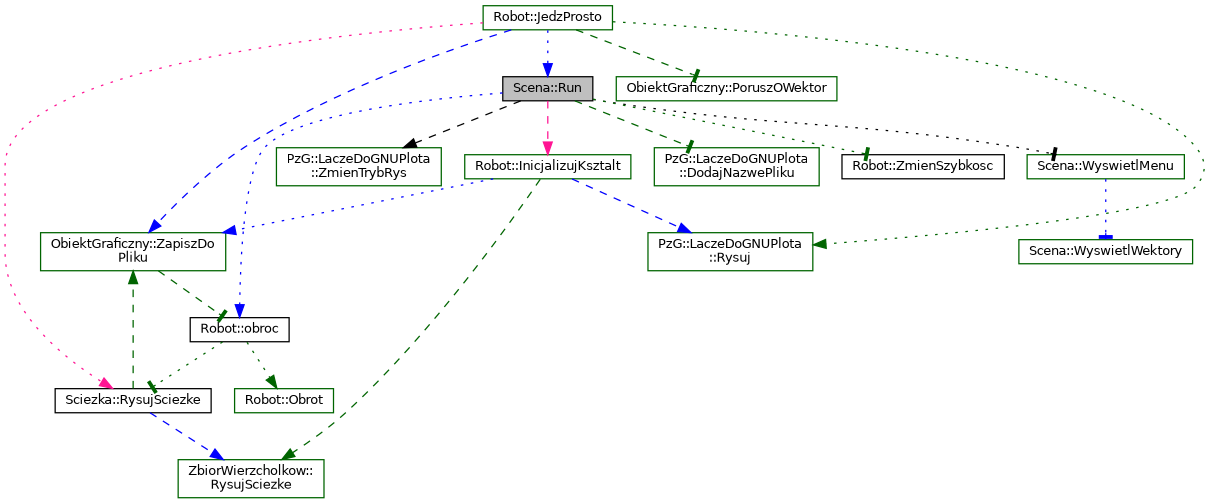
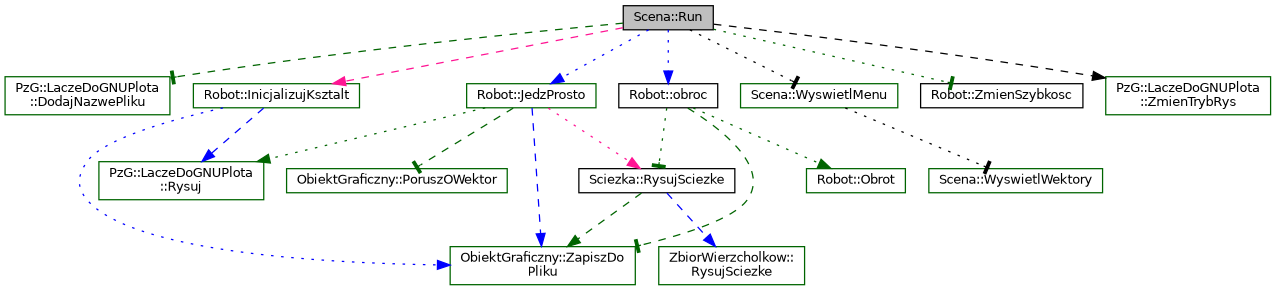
edge "Robot::JedzProsto" -> "Scena::Run": reversed
edge "Scena::WyswietlMenu" -> "Scena::WyswietlWektory": color blue -> black
edge "ObiektGraficzny::ZapiszDo Pliku" -> "Robot::obroc": reversed
edge "Robot::InicjalizujKsztalt" -> "ZbiorWierzcholkow:: RysujSciezke": removed
